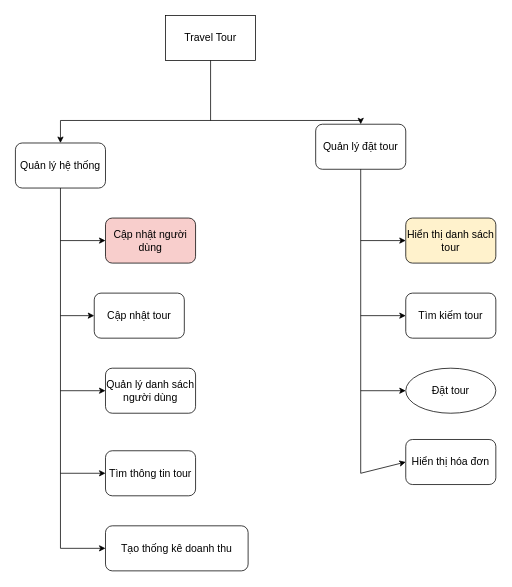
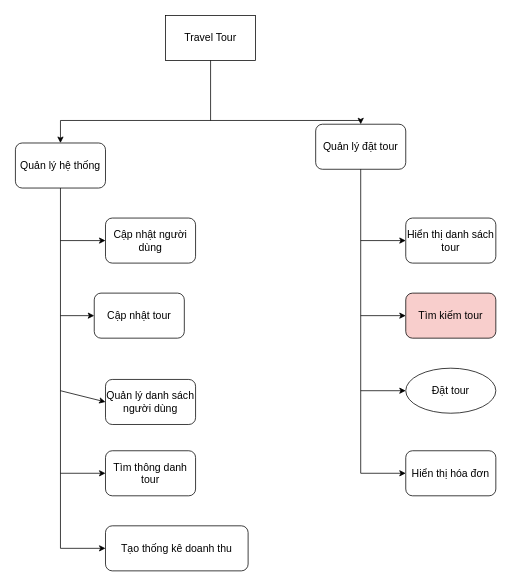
node "Cập nhật người dùng": fillcolor #f8cecc -> #ffffff
node "Hiển thị danh sách tour": fillcolor #fff2cc -> #ffffff
node "Tìm kiếm tour": fillcolor #ffffff -> #f8cecc
node "Quản lý danh sách người dùng": moved (150, 390) -> (150, 402)
node "Hiển thị hóa đơn": moved (450, 462) -> (450, 473)
node "Tìm thông tin tour": label "Tìm thông tin tour" -> "Tìm thông danh tour"
